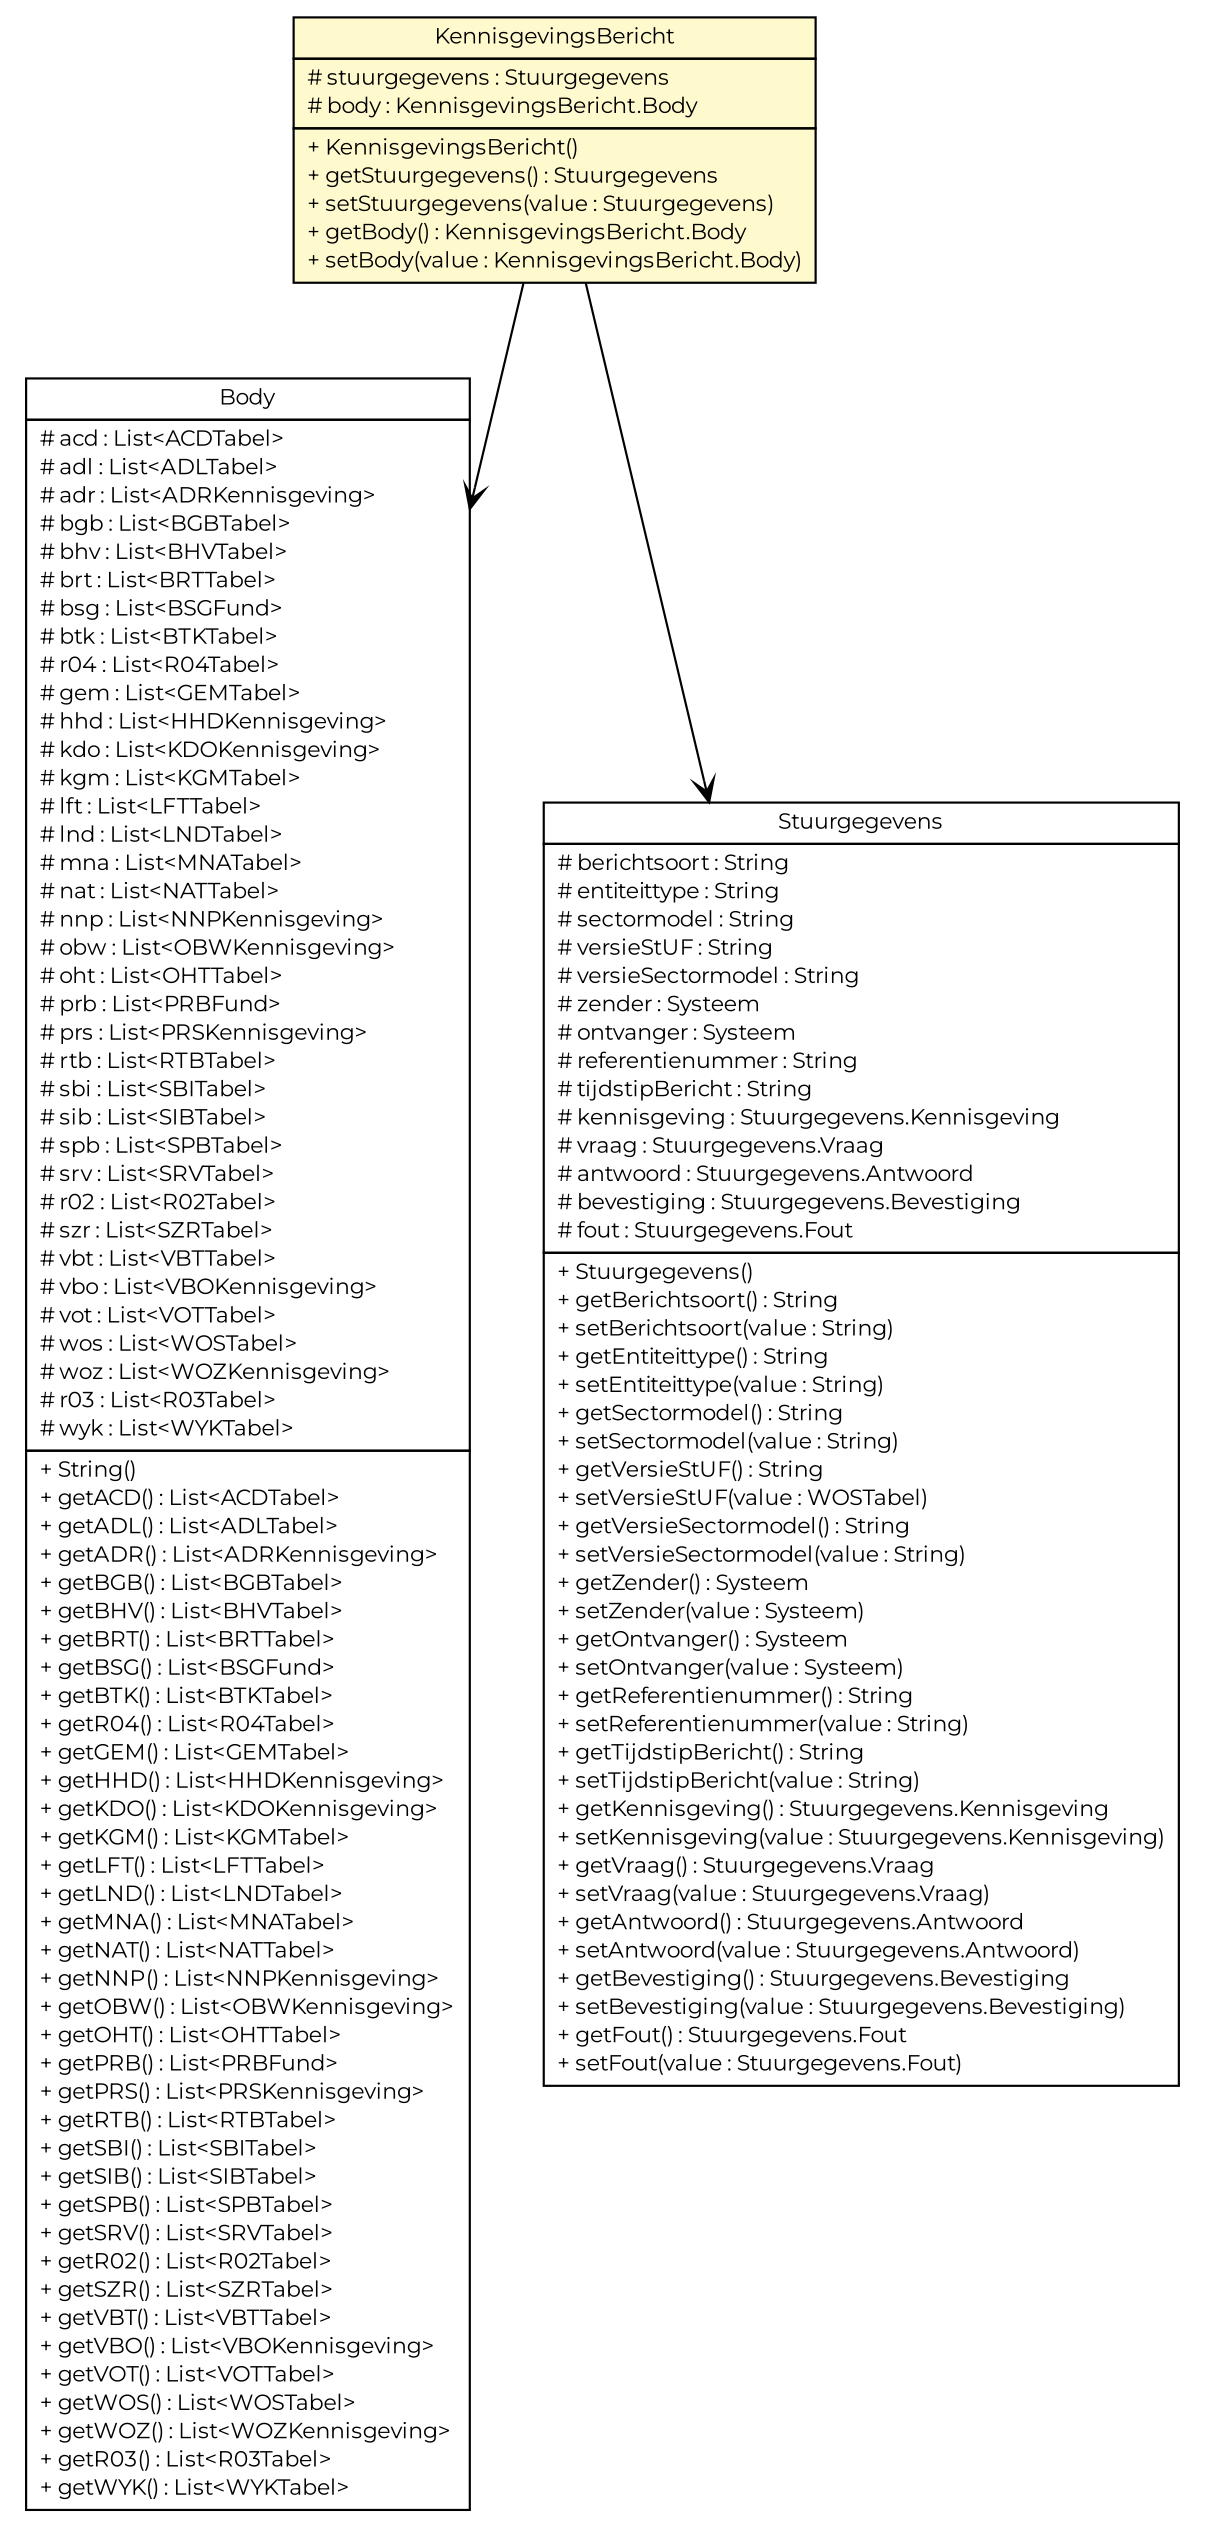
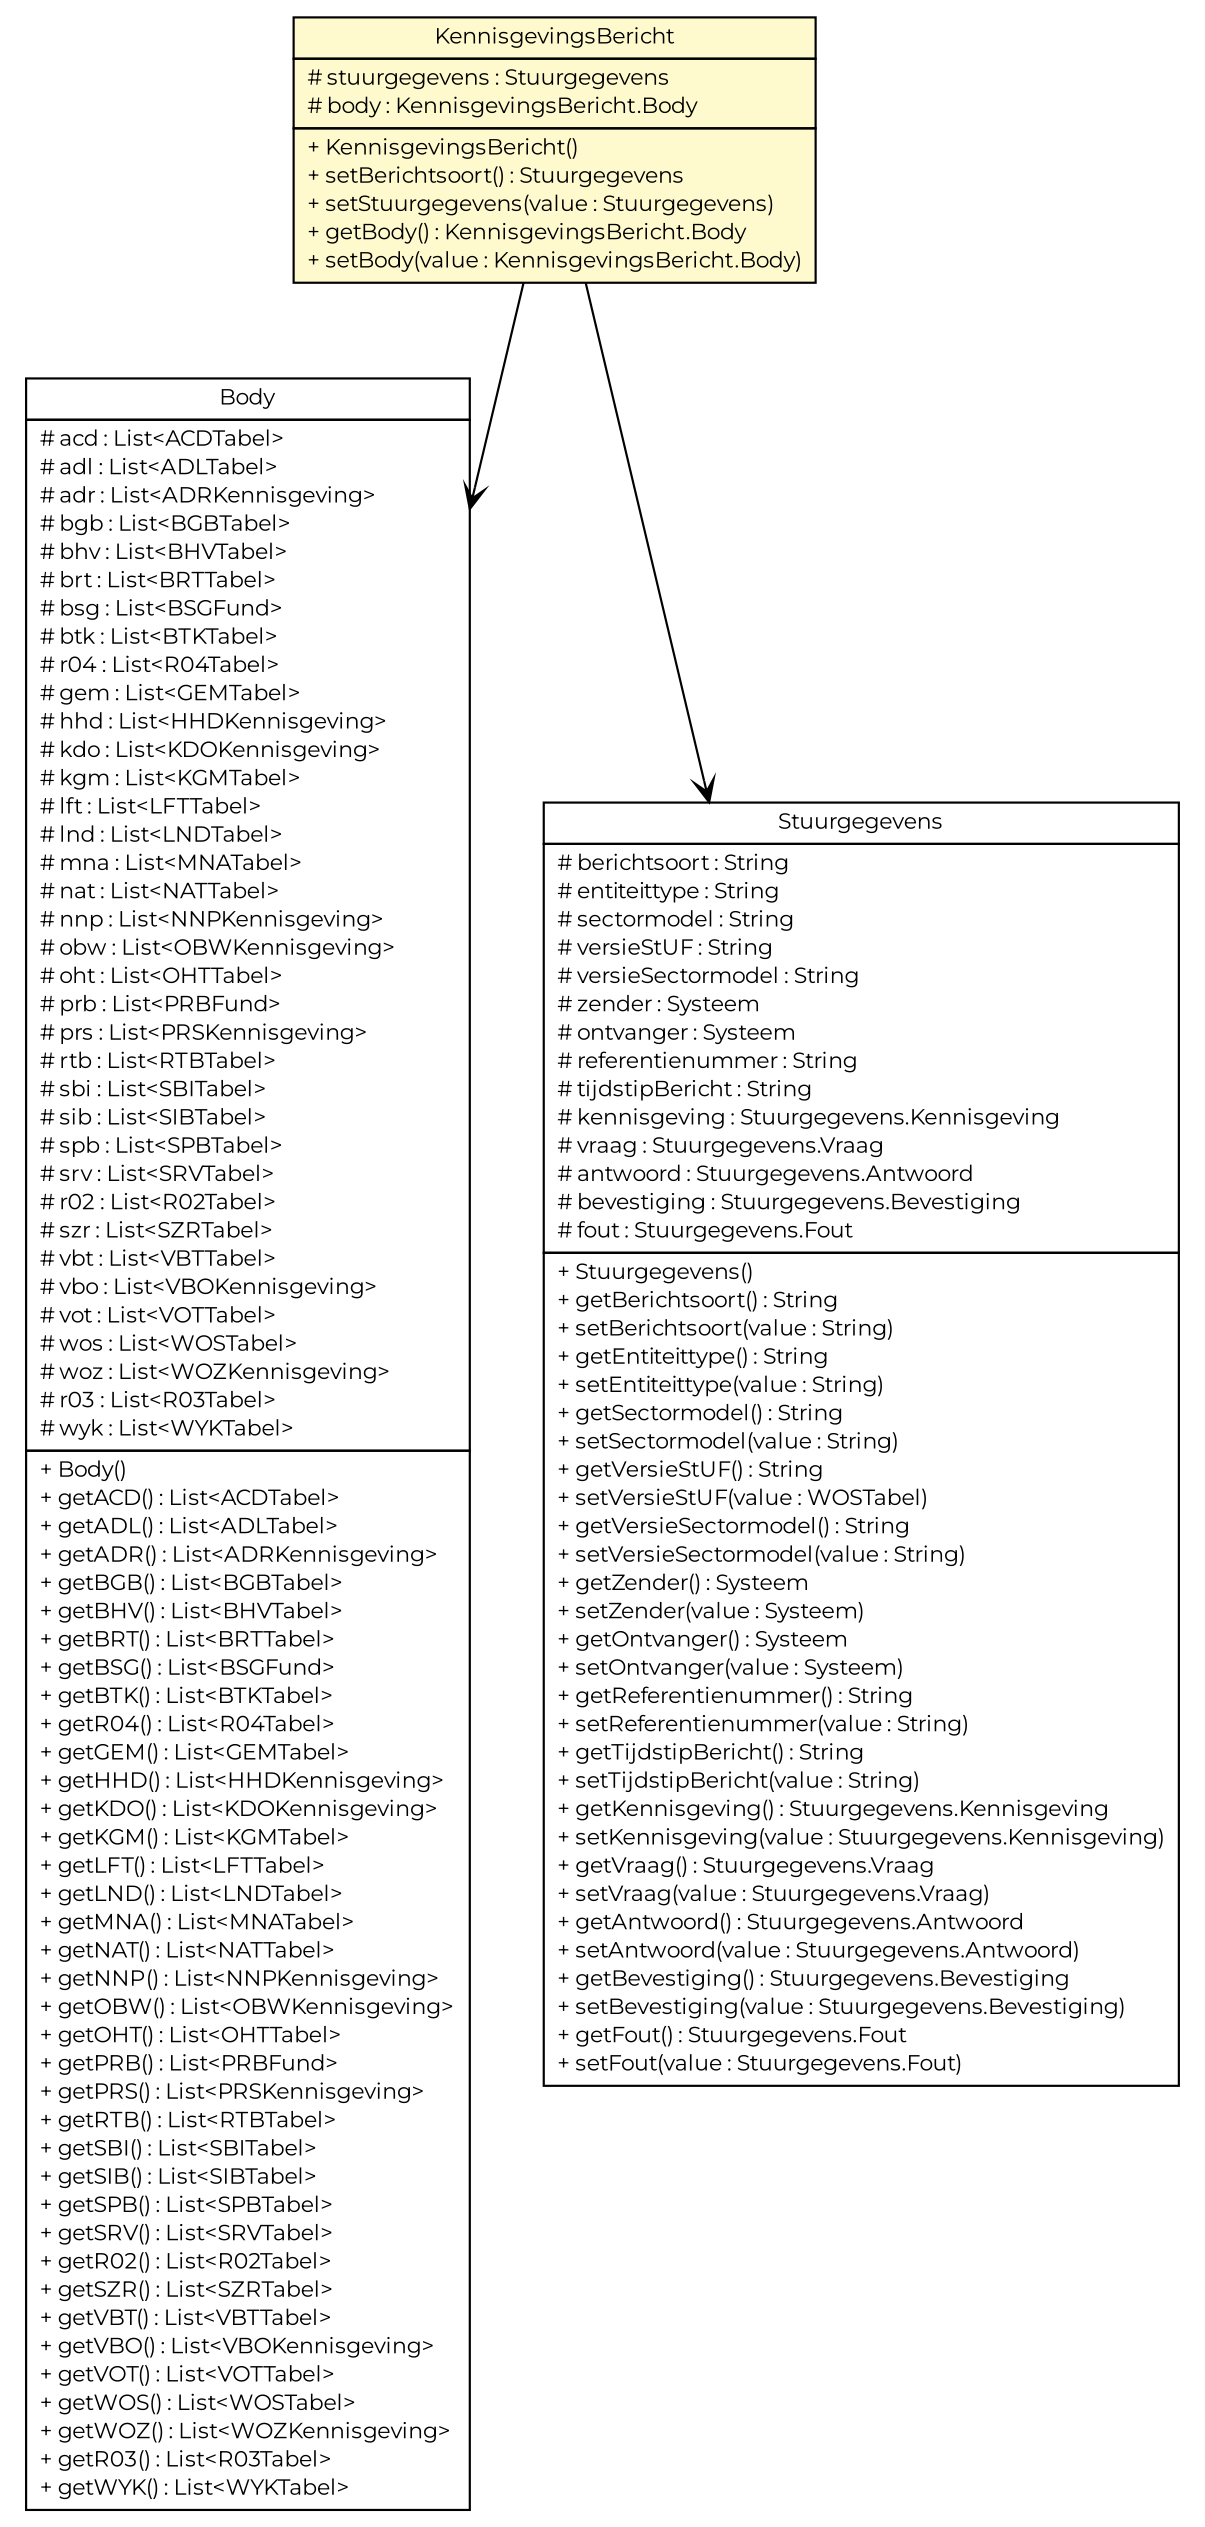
node "KennisgevingsBericht": text "+ getStuurgegevens() : Stuurgegevens" -> "+ setBerichtsoort() : Stuurgegevens"
node "Body": text "+ String()" -> "+ Body()"
